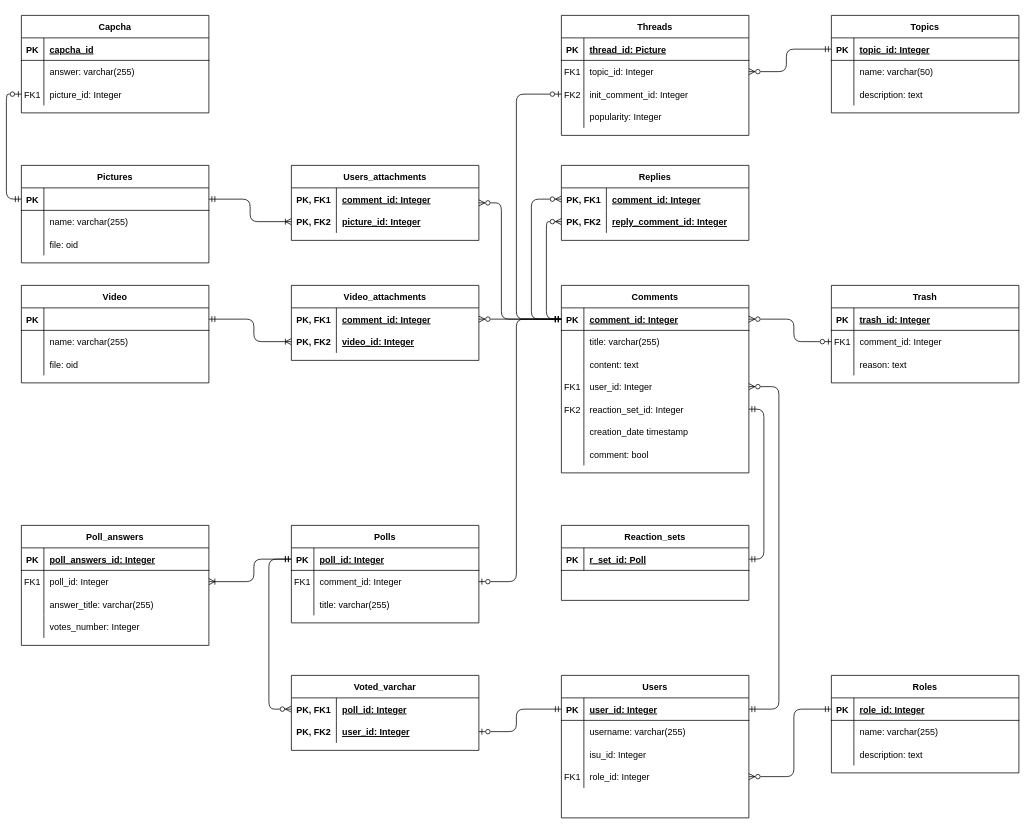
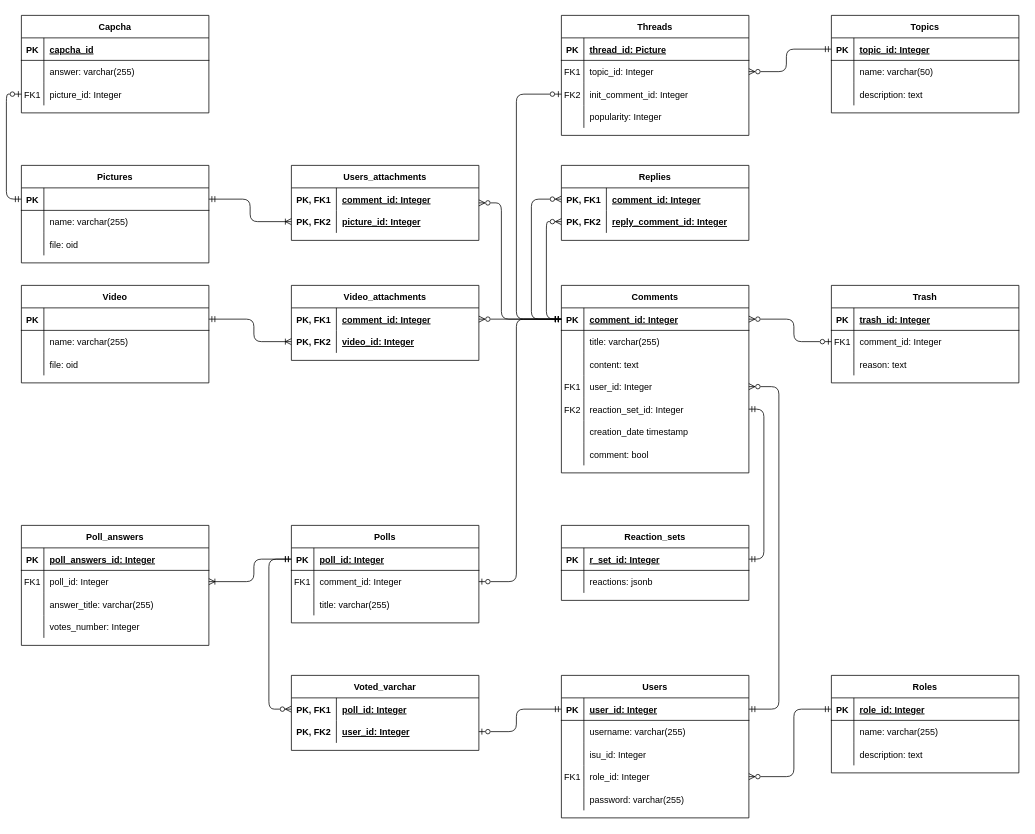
node "r_set_id: Poll": label "r_set_id: Poll" -> "r_set_id: Integer"
node "reactions: jsonb": added
node "password: varchar(255)": added
